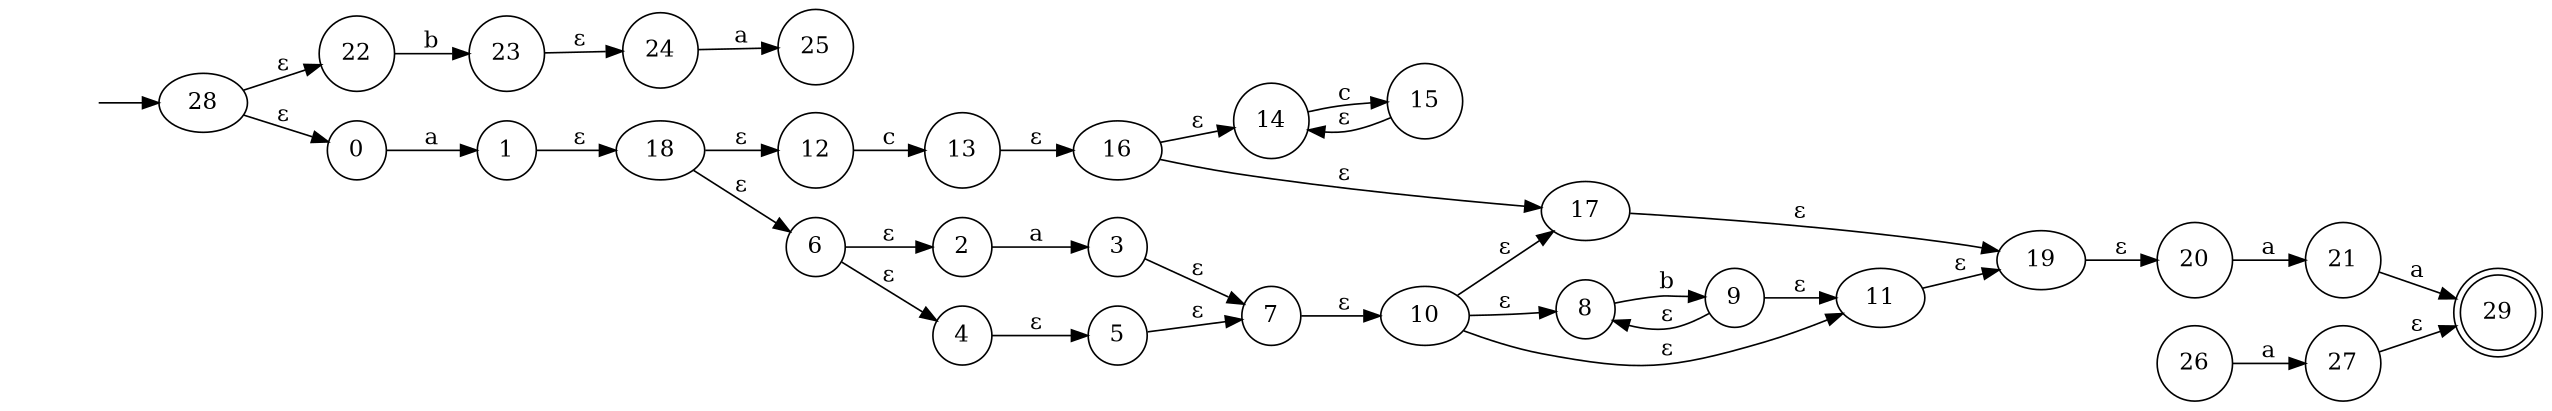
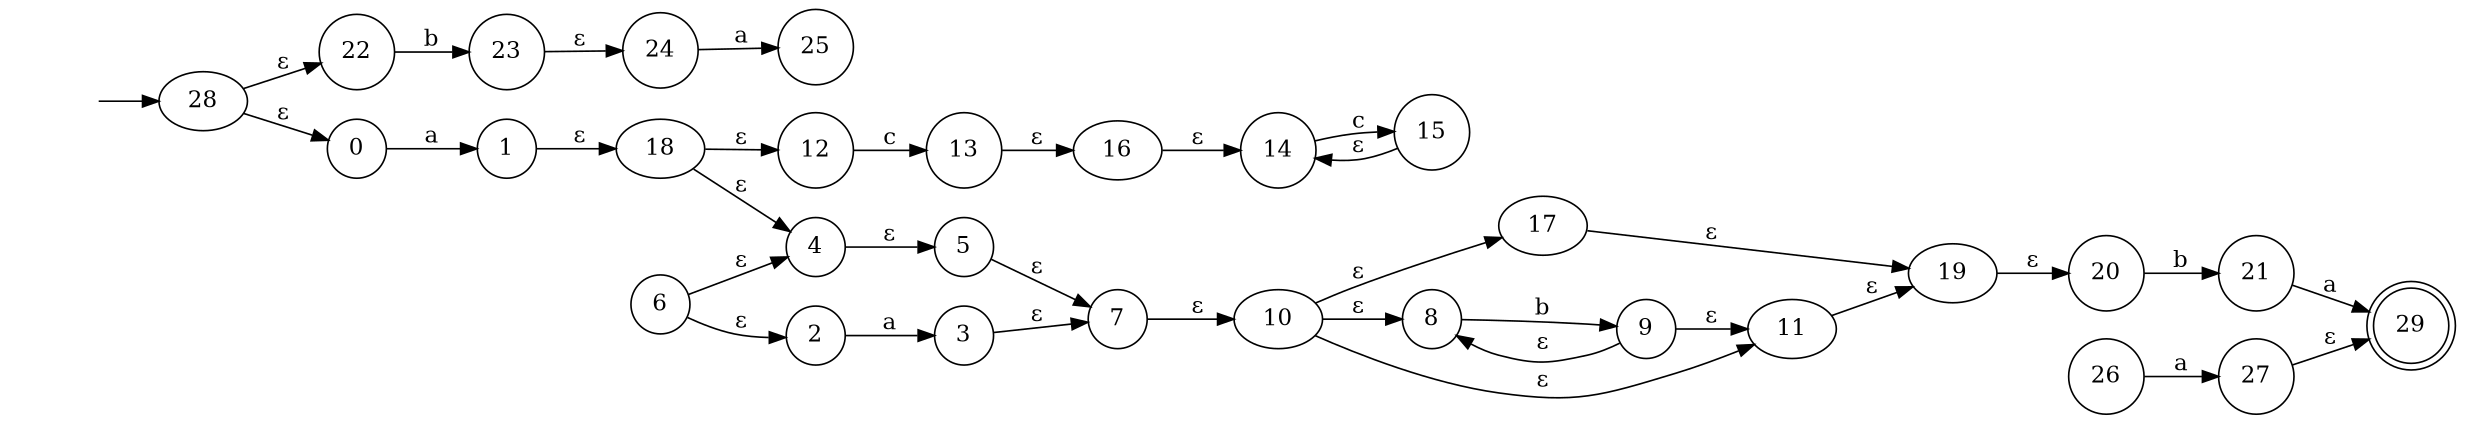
edge "16" -> "17": removed, label "ε"
edge "18" -> "6": now "18" -> "4"
edge "20" -> "21": label "a" -> "b"
